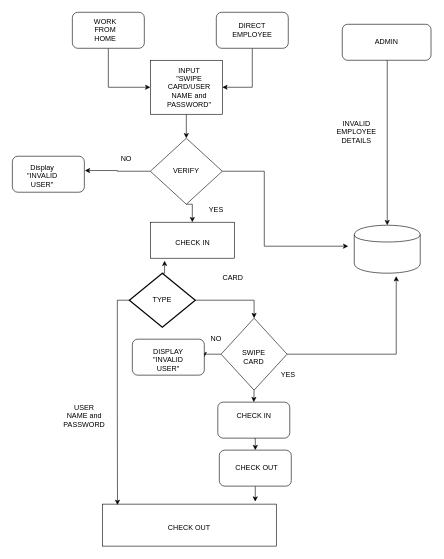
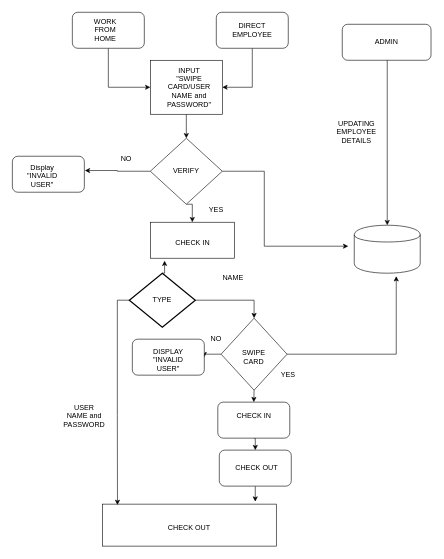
node "INVALID EMPLOYEE DETAILS": label "INVALID EMPLOYEE DETAILS" -> "UPDATING EMPLOYEE DETAILS"
node "CARD": label "CARD" -> "NAME"
